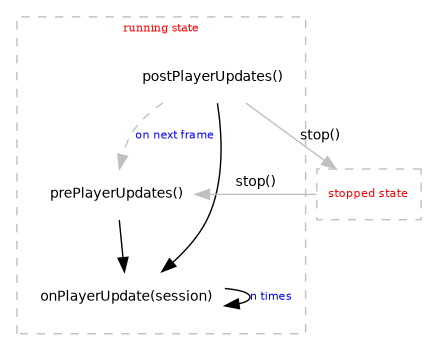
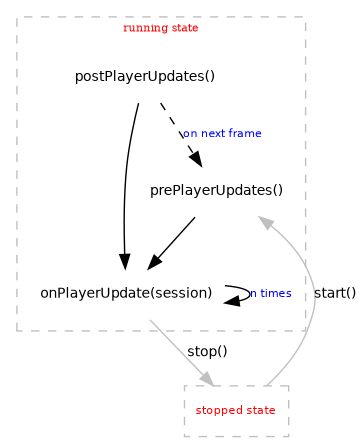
edge "postPlayerUpdates()" -> "prePlayerUpdates()": color grey -> black
edge "postPlayerUpdates()" -> "stopped state": now "onPlayerUpdate(session)" -> "stopped state"
edge "stopped state" -> "prePlayerUpdates()": label "stop()" -> "start()"
